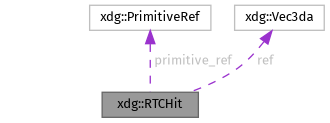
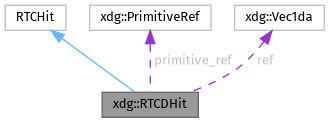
node "RTCHit": added
node "xdg::Vec3da": label "xdg::Vec3da" -> "xdg::Vec1da"
node "xdg::RTCHit": label "xdg::RTCHit" -> "xdg::RTCDHit"
